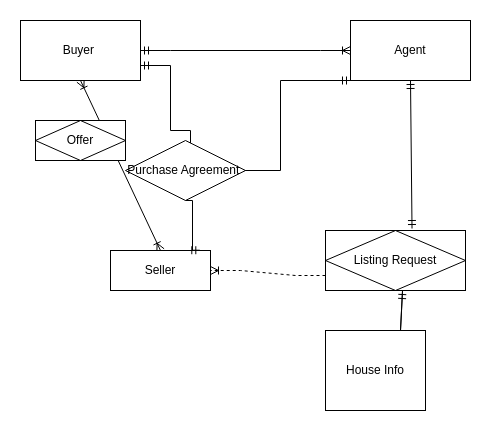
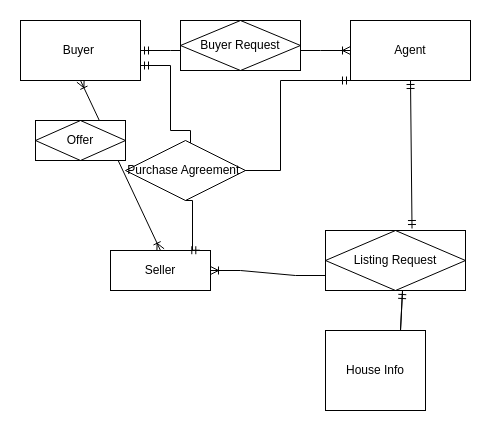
node "Buyer Request": added
edge "Listing Request" -> "Seller": style dashed -> solid
